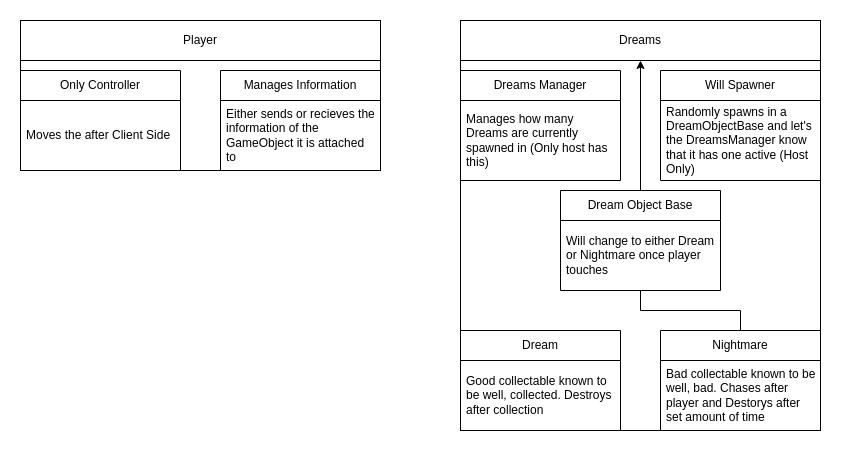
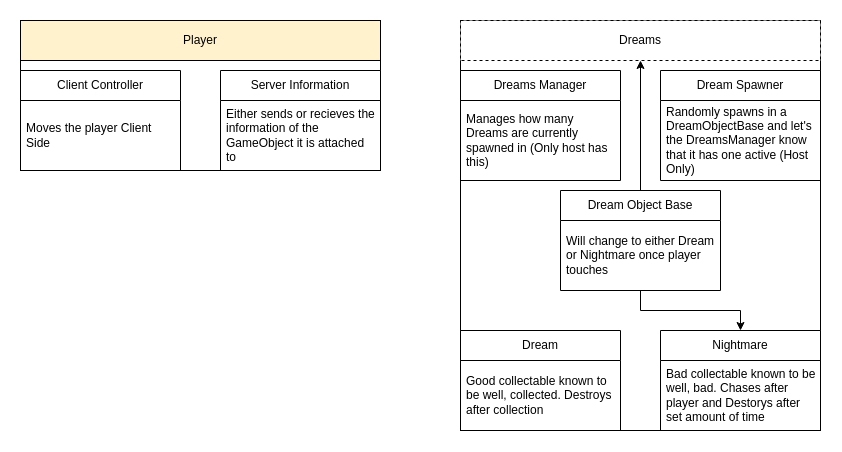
node "Player": fillcolor #ffffff -> #fff2cc
node "Dreams": style solid -> dashed
node "Only Controller": label "Only Controller" -> "Client Controller"
node "Manages Information": label "Manages Information" -> "Server Information"
node "Will Spawner": label "Will Spawner" -> "Dream Spawner"
node "Moves the after Client Side": label "Moves the after Client Side" -> "Moves the player Client Side"
edge "Dream Object Base" -- "Nightmare": arrowhead none -> classic
